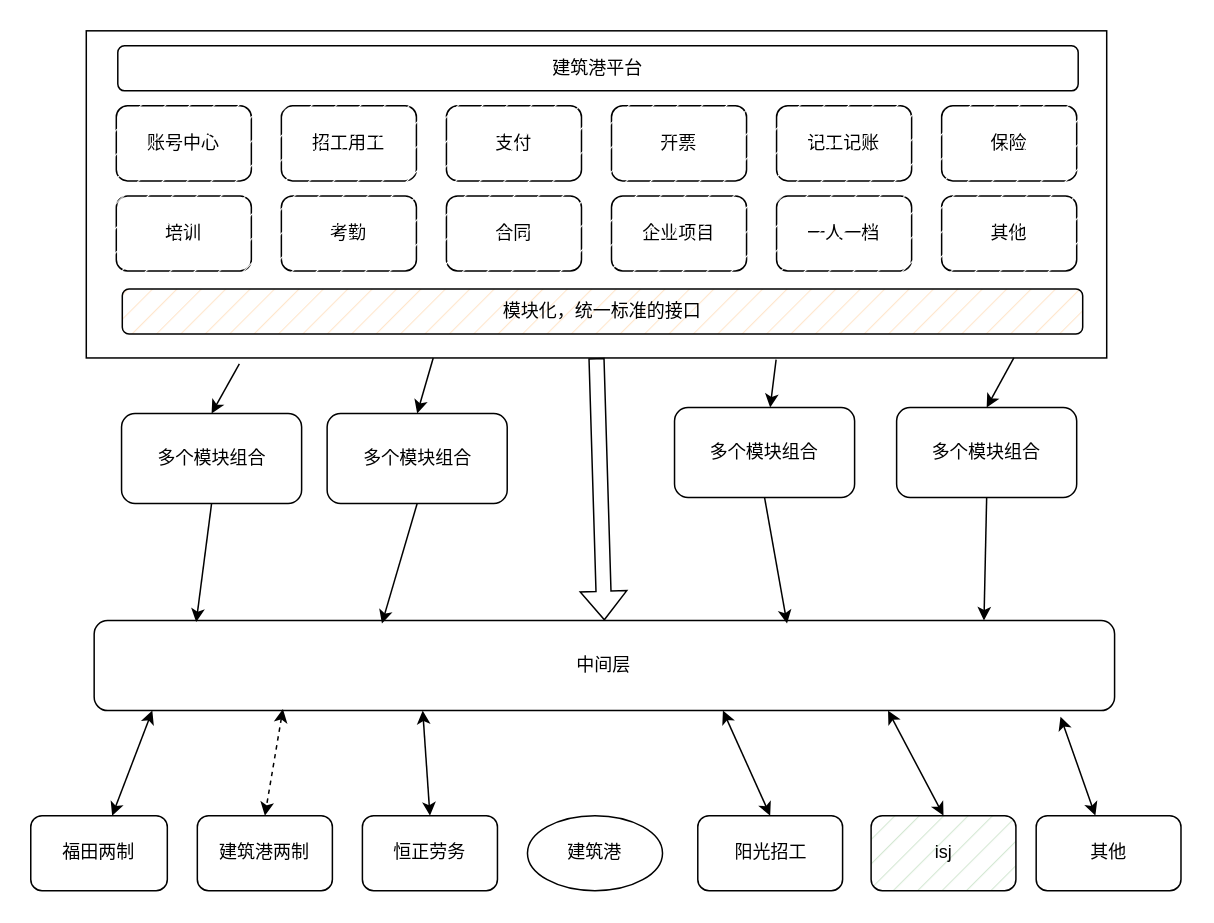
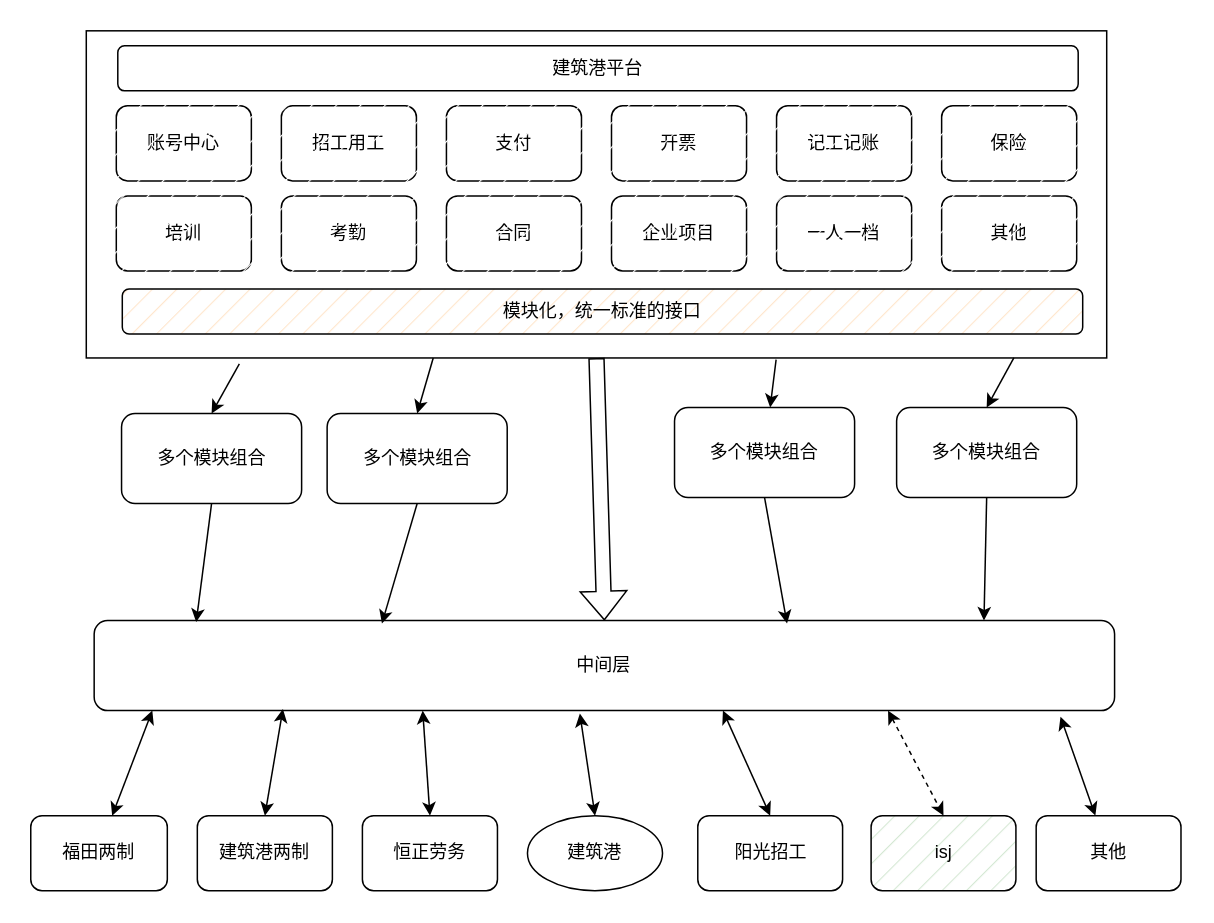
edge "中间层" -- "建筑港两制": style dashed -> solid
edge "中间层" -- "建筑港": added
edge "中间层" -- "isj": style solid -> dashed
